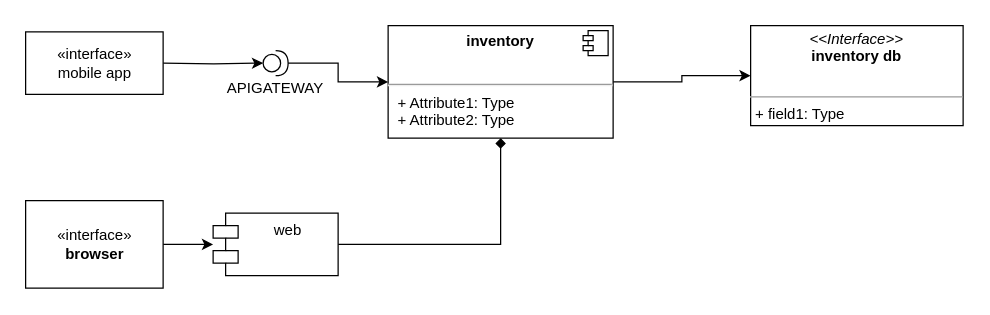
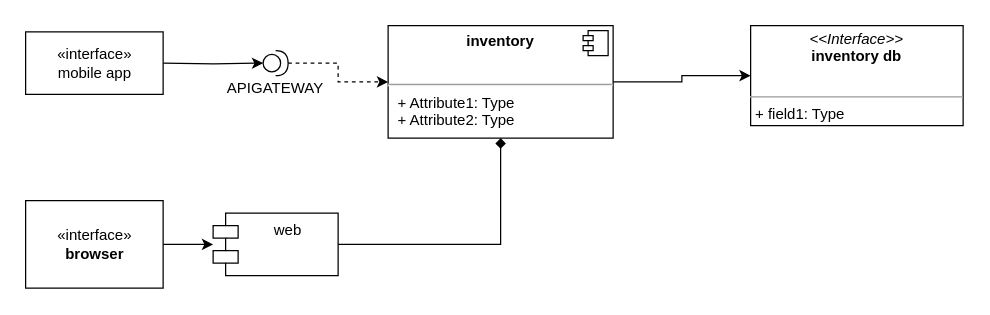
edge "APIGATEWAY" -> "inventory + Attribute1: Type + Attribute2: Type": style solid -> dashed
